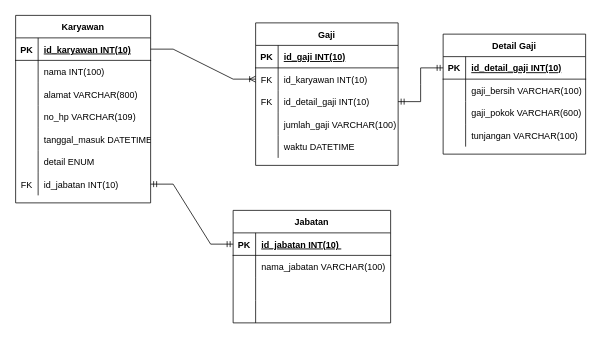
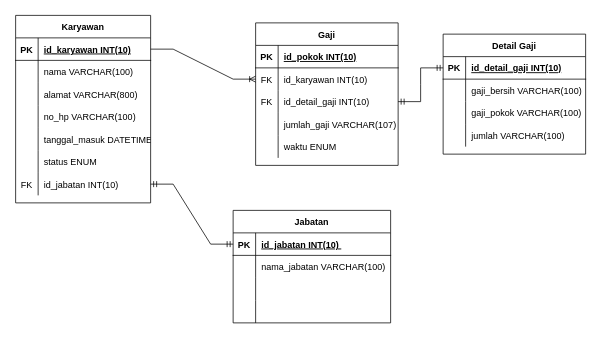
node "id_gaji INT(10)": label "id_gaji INT(10)" -> "id_pokok INT(10)"
node "nama INT(100)": label "nama INT(100)" -> "nama VARCHAR(100)"
node "gaji_pokok VARCHAR(600)": label "gaji_pokok VARCHAR(600)" -> "gaji_pokok VARCHAR(100)"
node "no_hp VARCHAR(109)": label "no_hp VARCHAR(109)" -> "no_hp VARCHAR(100)"
node "jumlah_gaji VARCHAR(100)": label "jumlah_gaji VARCHAR(100)" -> "jumlah_gaji VARCHAR(107)"
node "tunjangan VARCHAR(100)": label "tunjangan VARCHAR(100)" -> "jumlah VARCHAR(100)"
node "waktu DATETIME": label "waktu DATETIME" -> "waktu ENUM"
node "detail ENUM": label "detail ENUM" -> "status ENUM"
